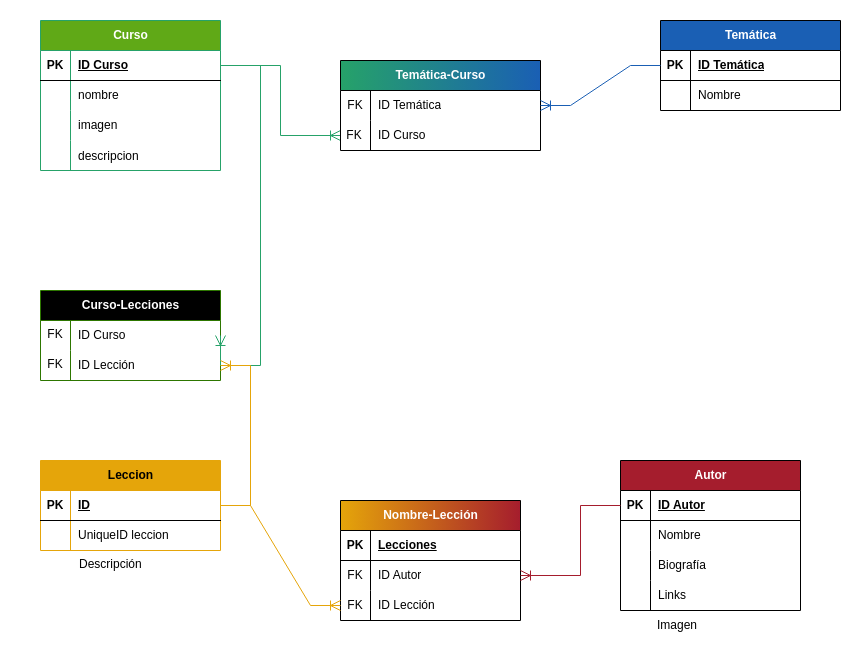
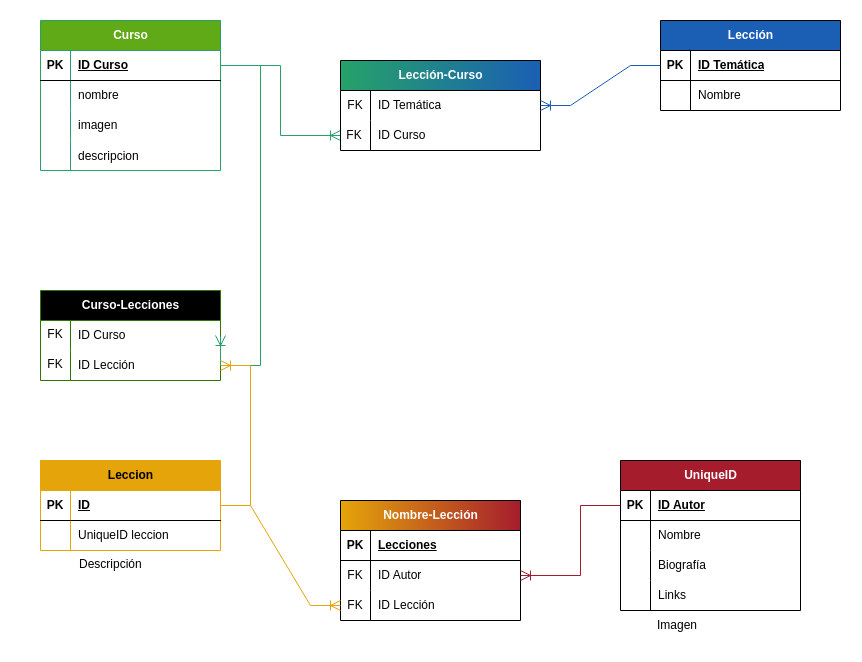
node "Temática": label "Temática" -> "Lección"
node "Temática-Curso": label "Temática-Curso" -> "Lección-Curso"
node "Autor": label "Autor" -> "UniqueID"
